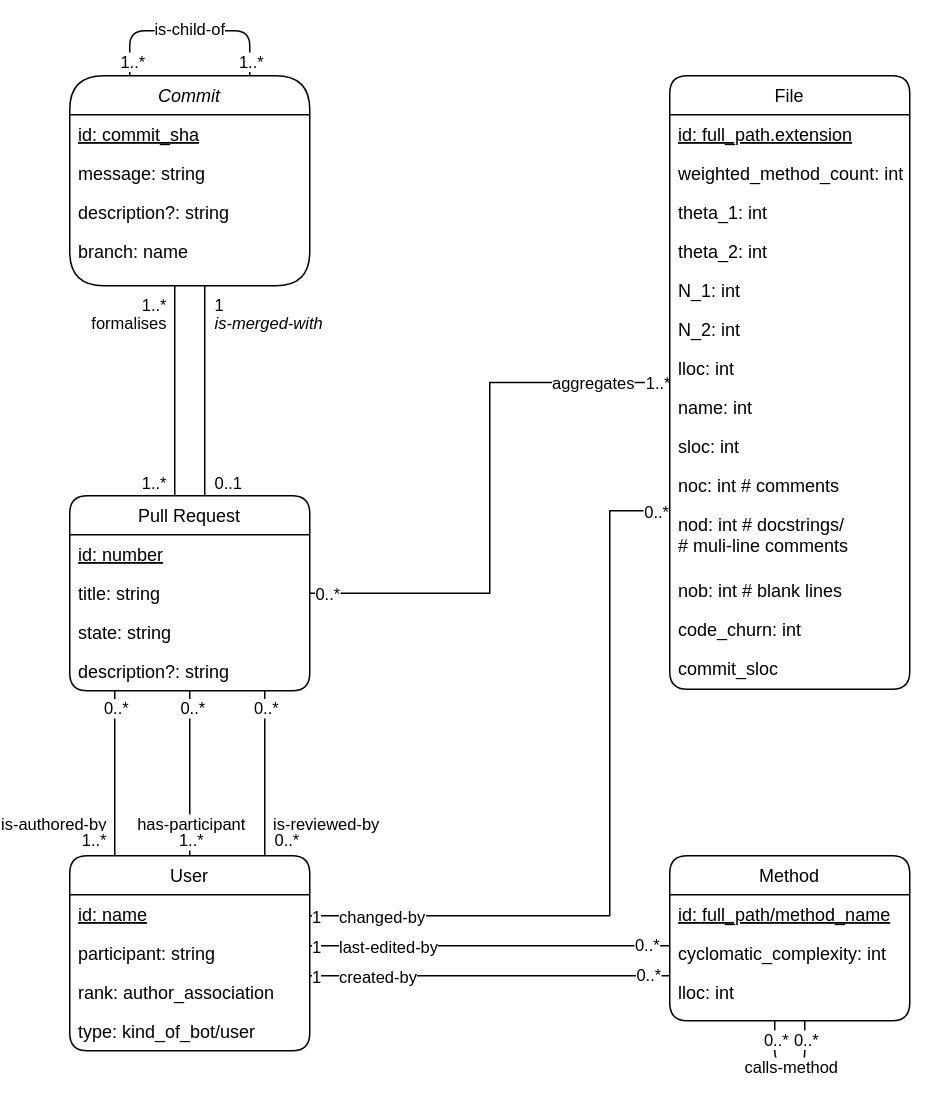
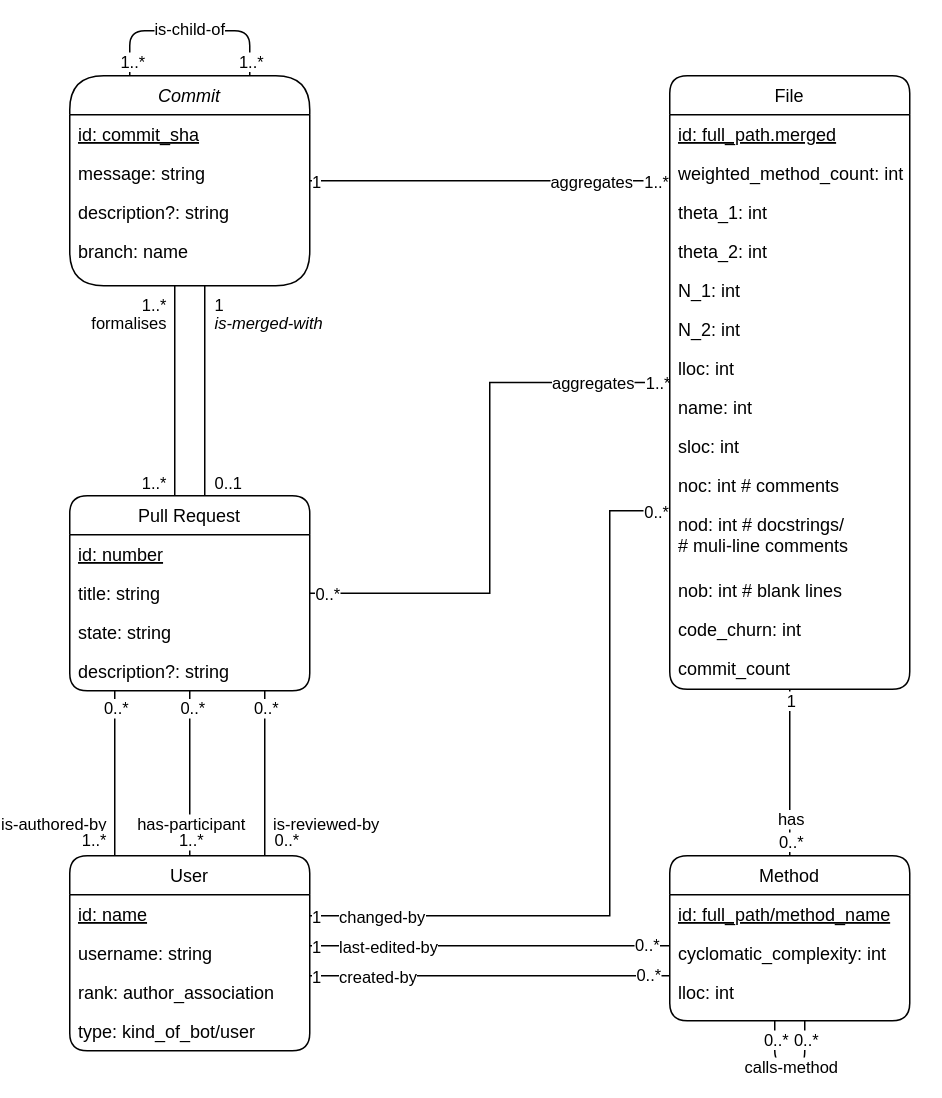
node "id: full_path.extension": label "id: full_path.extension" -> "id: full_path.merged"
edge "Commit" -- "File": added, labels "1", "aggregates", "1..*"
node "commit_sloc": label "commit_sloc" -> "commit_count"
edge "File" -- "Method": added, labels "1", "has", "has", "0..*"
node "participant: string": label "participant: string" -> "username: string"
